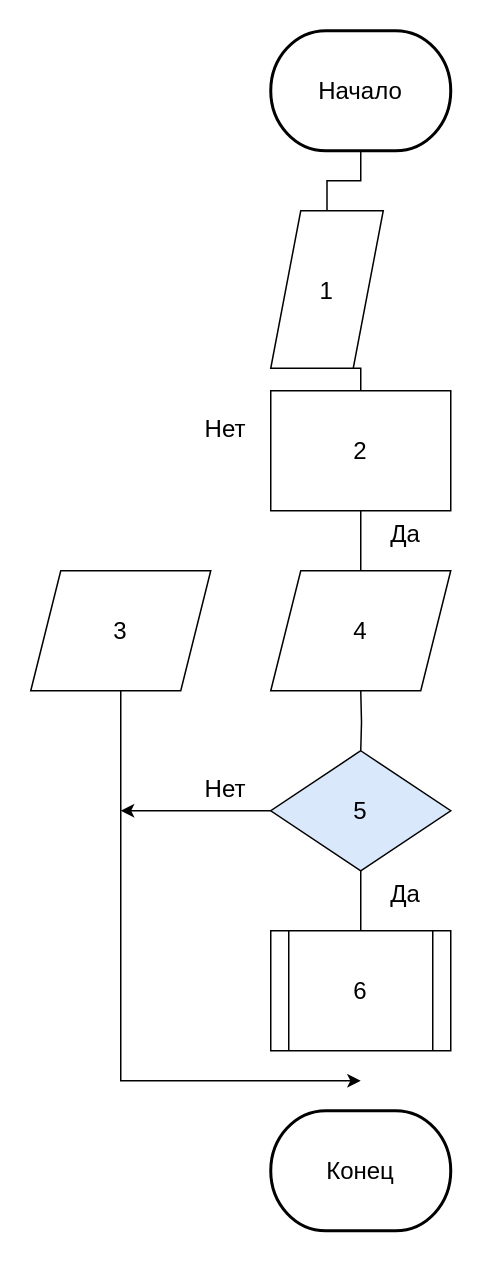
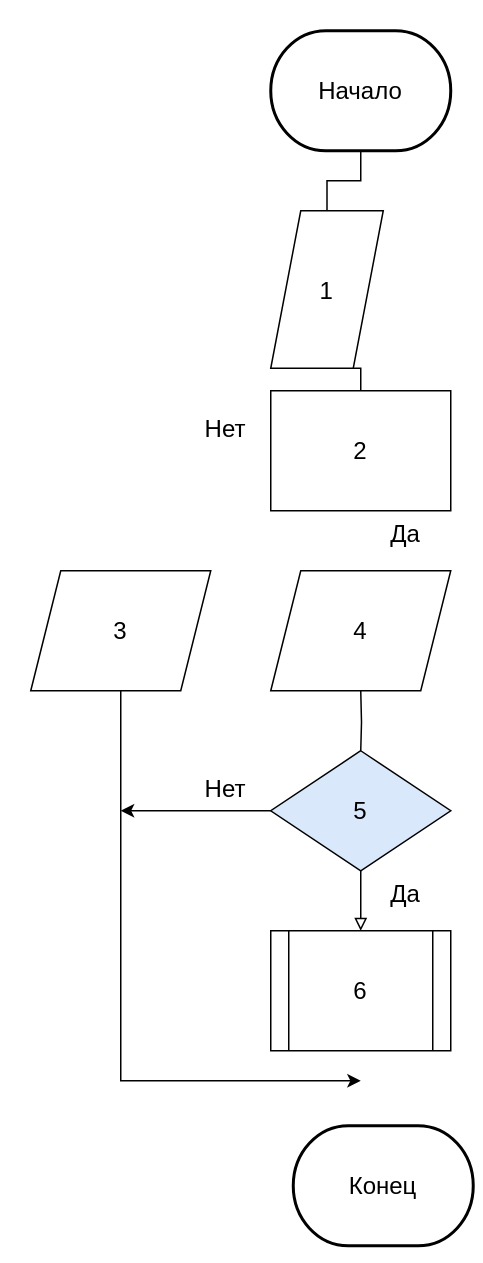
edge "2" -- "4": removed
edge "5" -- "6": arrowhead none -> block
node "Конец": moved (361, 1171) -> (383, 1186)
